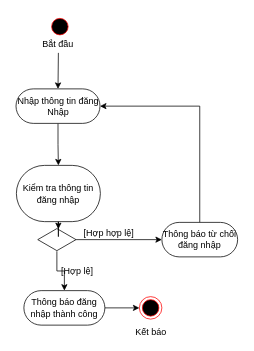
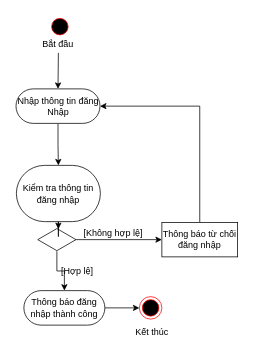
node "[Hợp hợp lệ]": label "[Hợp hợp lệ]" -> "[Không hợp lệ]"
node "Thông báo từ chối đăng nhập": shape rounded rectangle -> rectangle
node "Kết báo": label "Kết báo" -> "Kết thúc"
